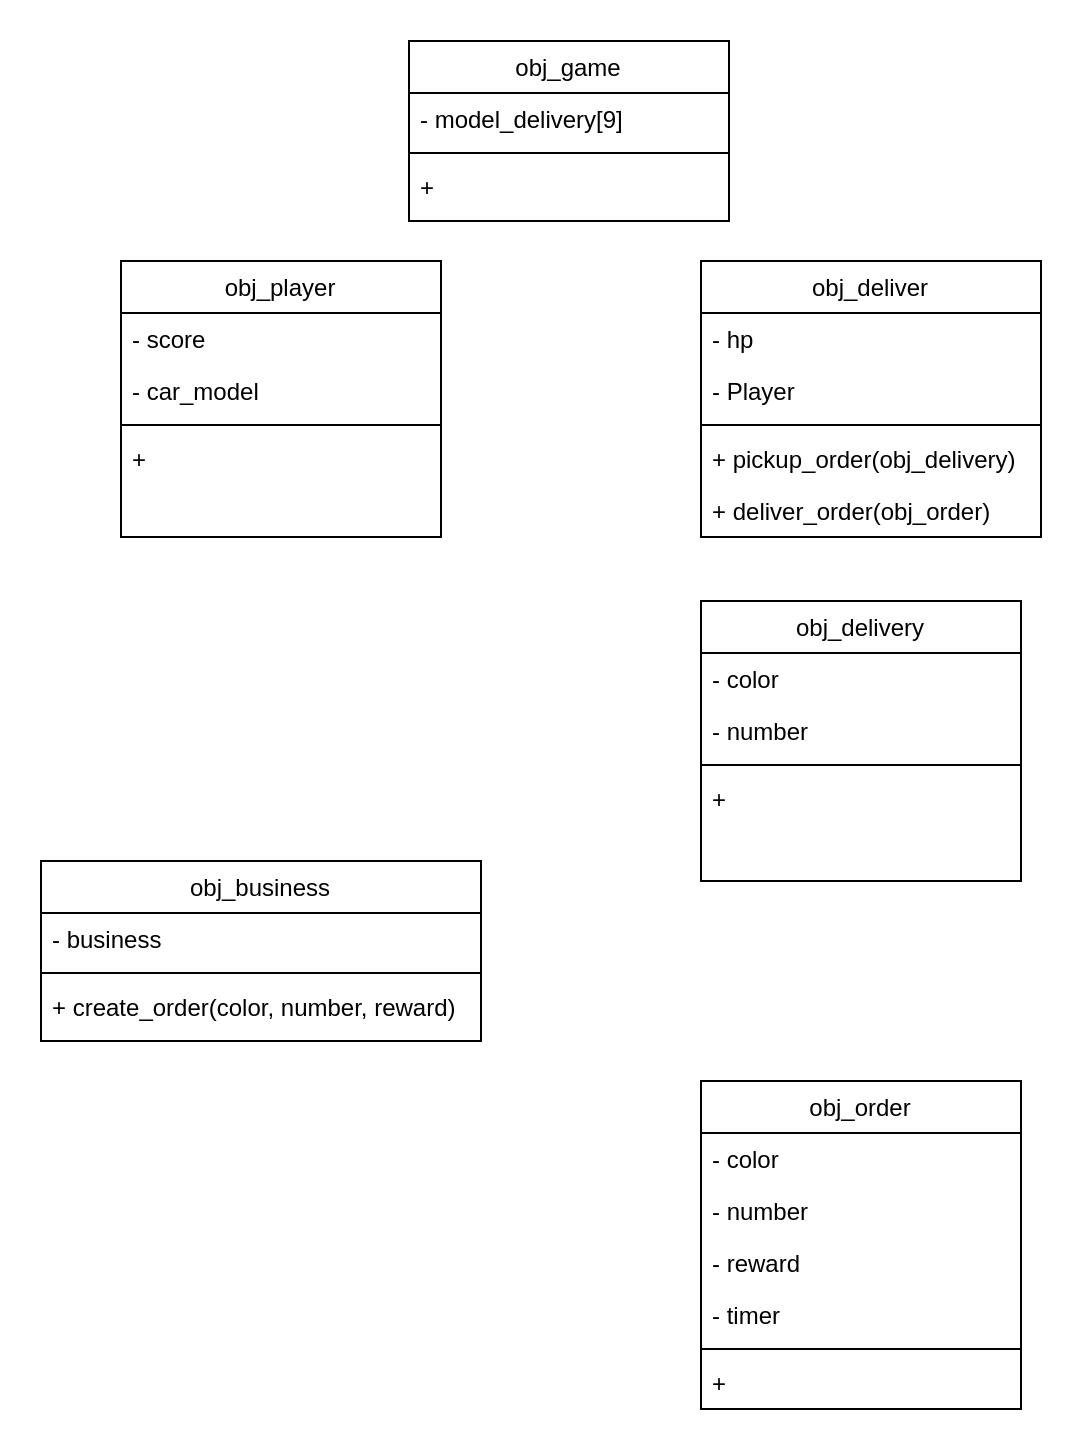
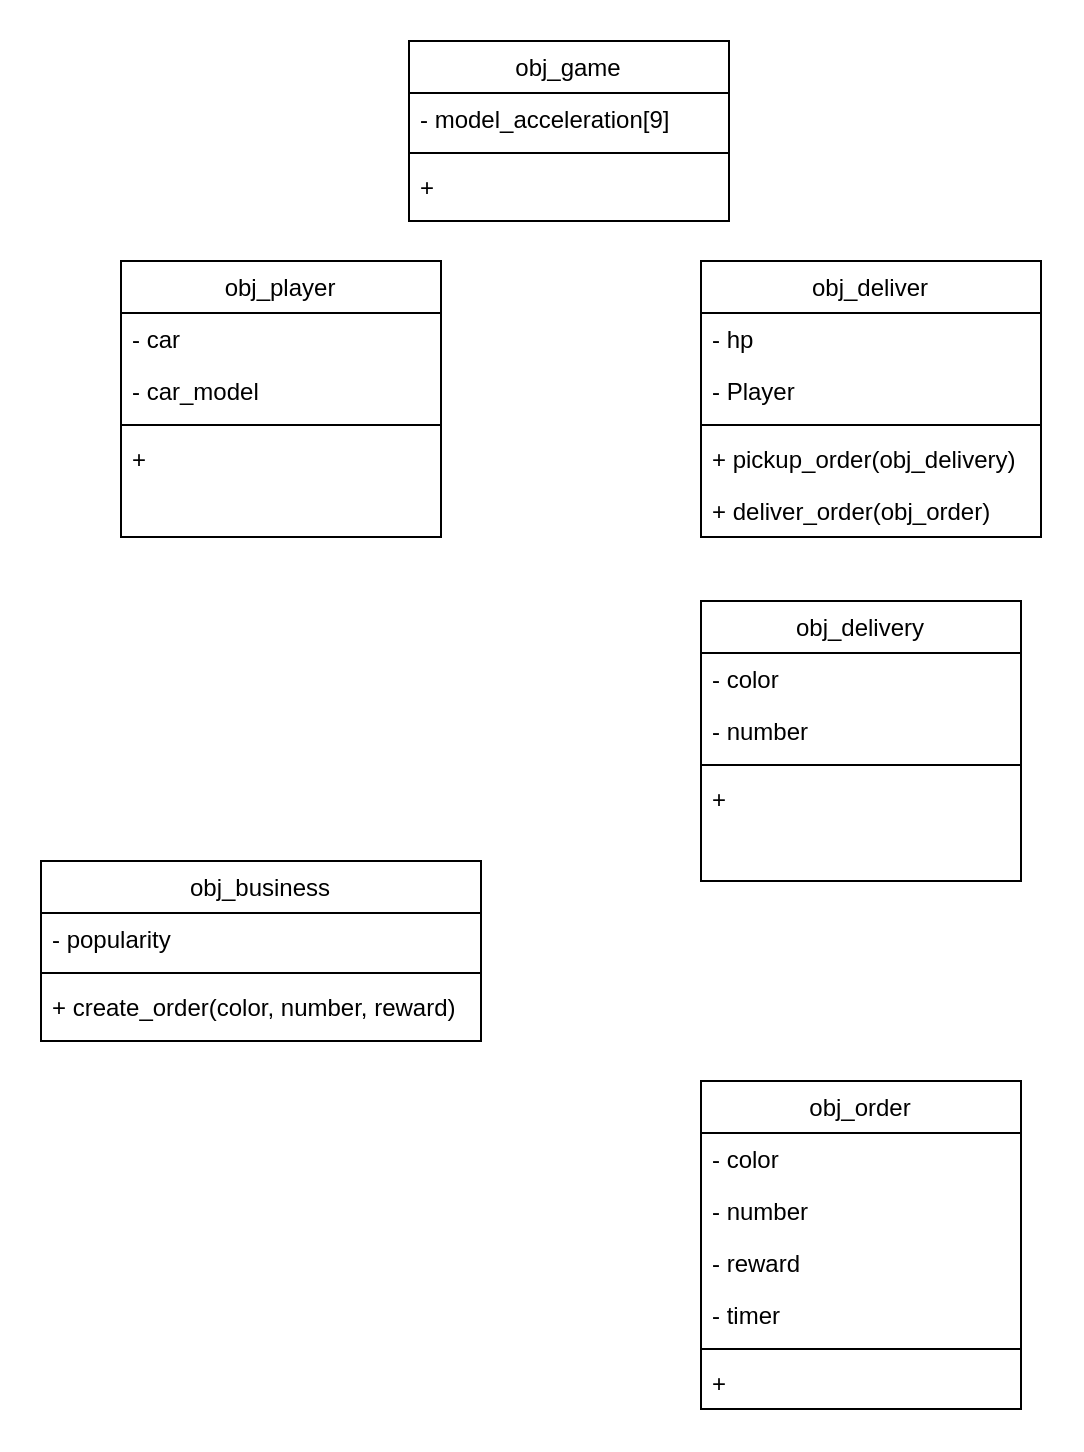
node "- model_delivery[9]": label "- model_delivery[9]" -> "- model_acceleration[9]"
node "- score": label "- score" -> "- car"
node "- business": label "- business" -> "- popularity"
